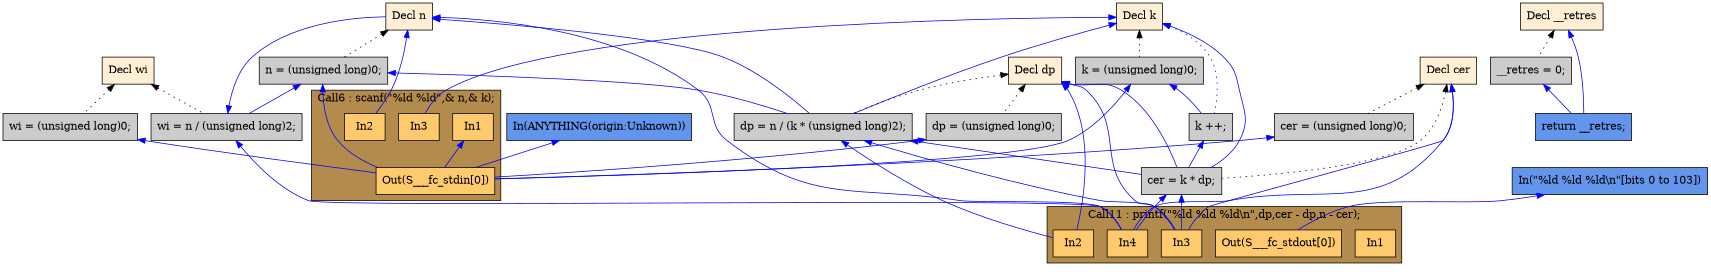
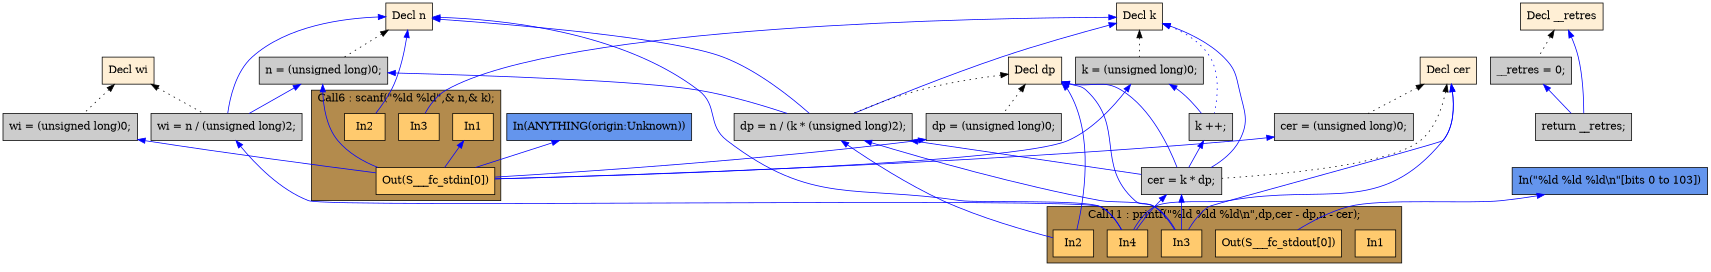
edge "Decl n" -> "wi = n / (unsigned long)2;": reversed
node "return __retres;": fillcolor #6495ed -> #cccccc
